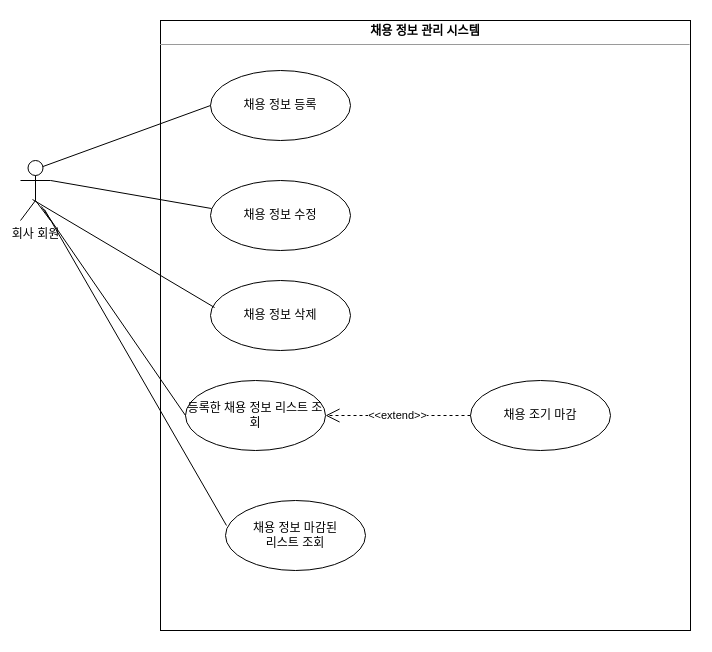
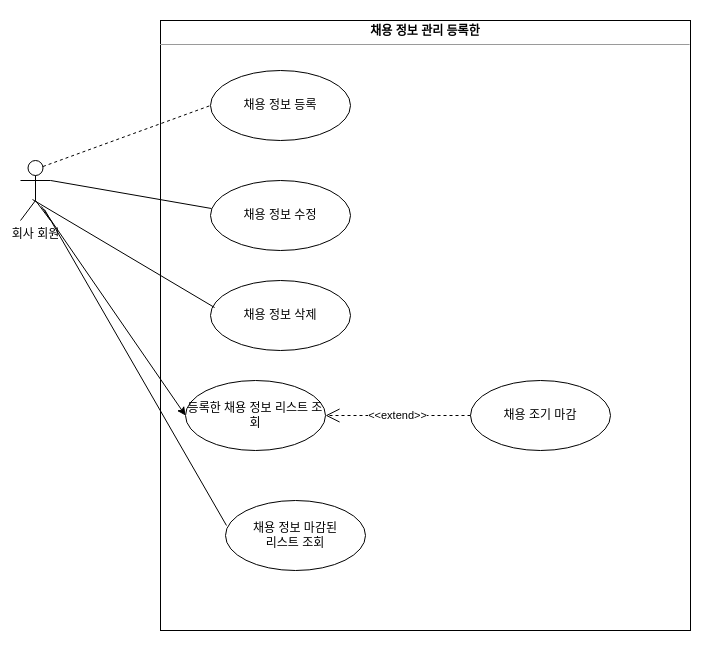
node "채용 정보 관리 시스템": label "채용 정보 관리 시스템" -> "채용 정보 관리 등록한"
edge "채용 정보 등록" -- "회사 회원": style solid -> dashed
edge "회사 회원" -- "등록한 채용 정보 리스트 조회": arrowhead none -> classic
